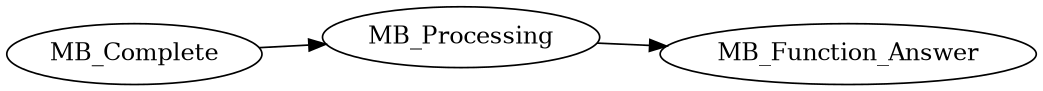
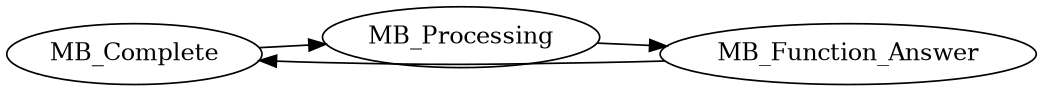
edge "MB_Function_Answer" -> "MB_Complete": added
